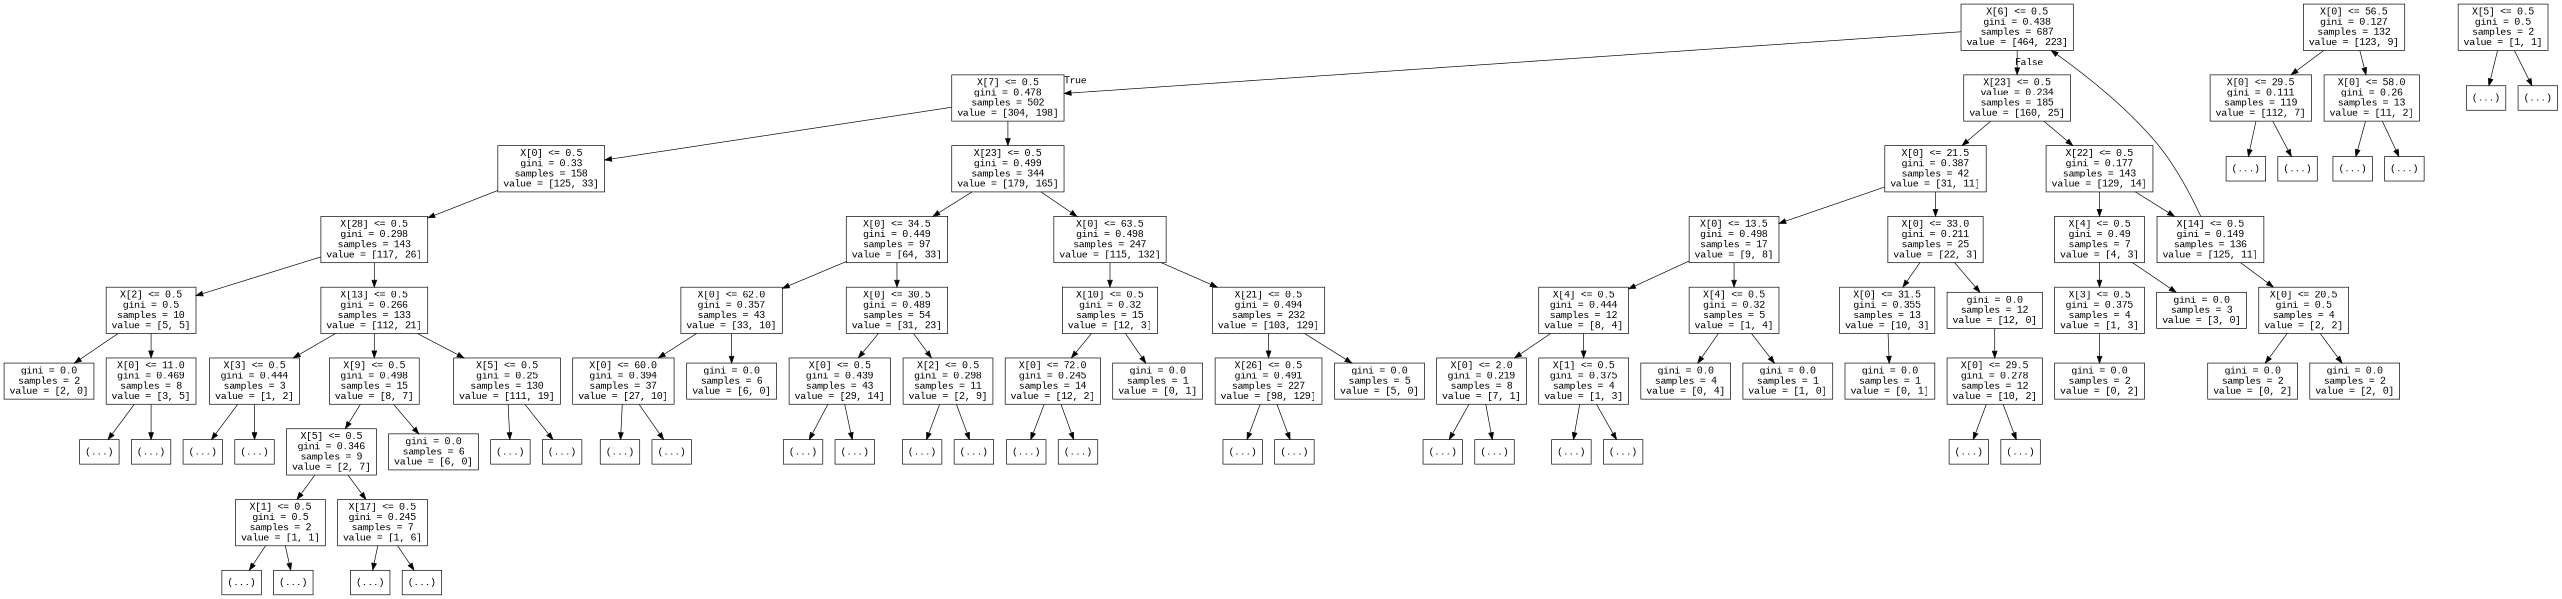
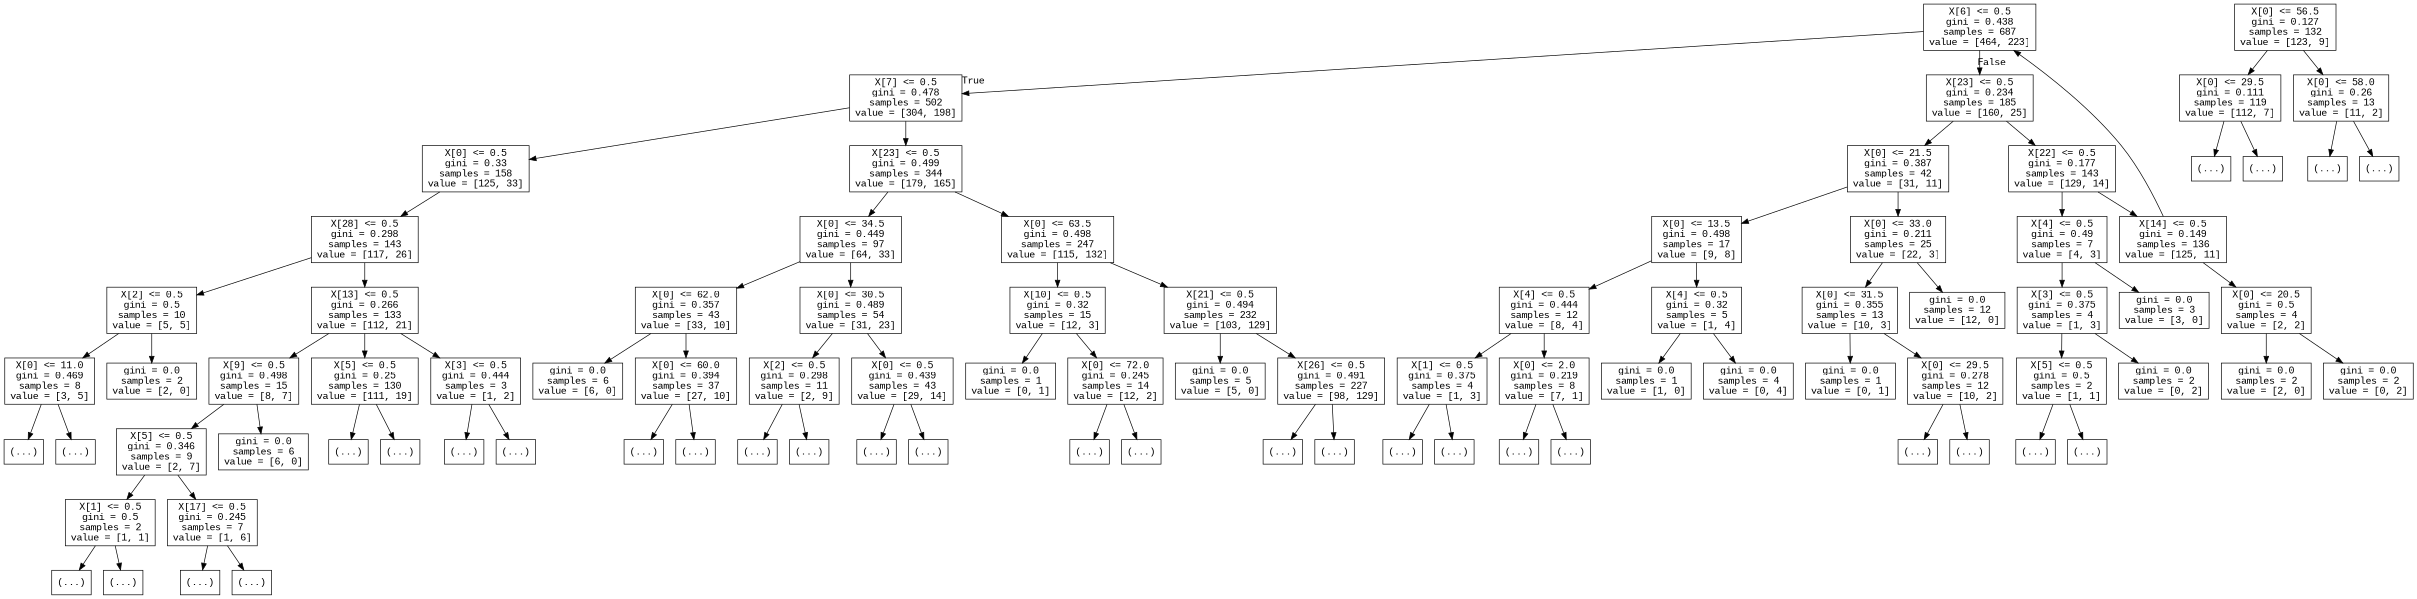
node "X[23] <= 0.5 value = 0.234 samples = 185 value = [160, 25]": label "X[23] <= 0.5 value = 0.234 samples = 185 value = [160, 25]" -> "X[23] <= 0.5 gini = 0.234 samples = 185 value = [160, 25]"
edge "gini = 0.0 samples = 12 value = [12, 0]" -> "X[0] <= 29.5 gini = 0.278 samples = 12 value = [10, 2]": now "X[0] <= 31.5 gini = 0.355 samples = 13 value = [10, 3]" -> "X[0] <= 29.5 gini = 0.278 samples = 12 value = [10, 2]"
edge "X[3] <= 0.5 gini = 0.375 samples = 4 value = [1, 3]" -> "X[5] <= 0.5 gini = 0.5 samples = 2 value = [1, 1]": added
